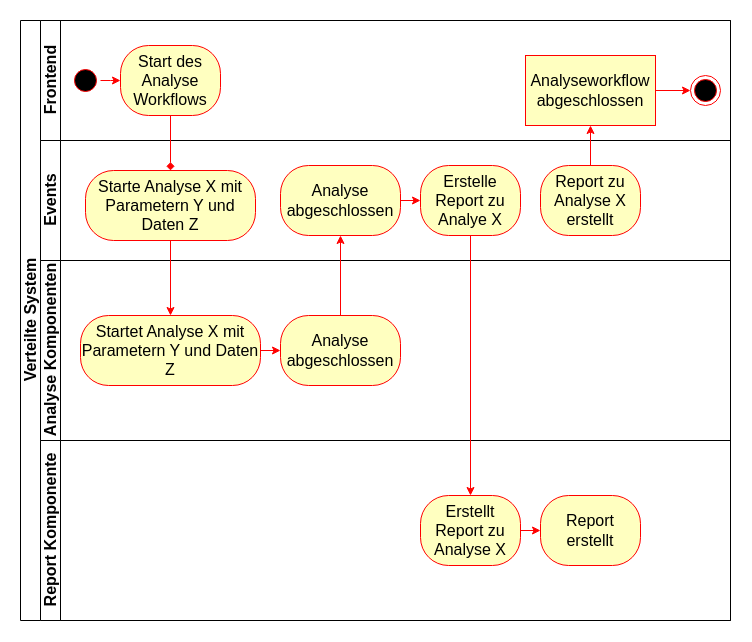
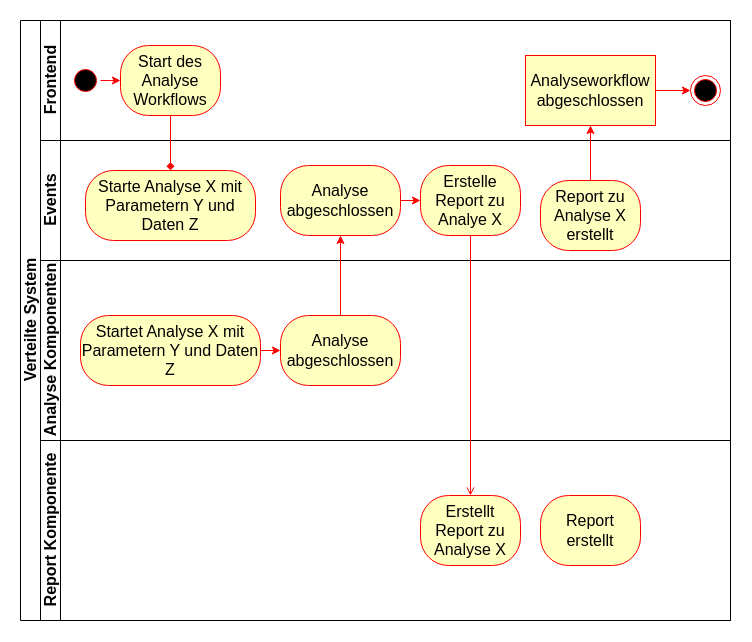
node "Report zu Analyse X erstellt": moved (591, 201) -> (591, 216)
edge "Starte Analyse X mit Parametern Y und Daten Z" -> "Startet Analyse X mit Parametern Y und Daten Z": removed
edge "Erstelle Report zu Analye X" -> "Erstellt Report zu Analyse X": arrowhead classic -> open
edge "Erstellt Report zu Analyse X" -> "Report erstellt": removed
